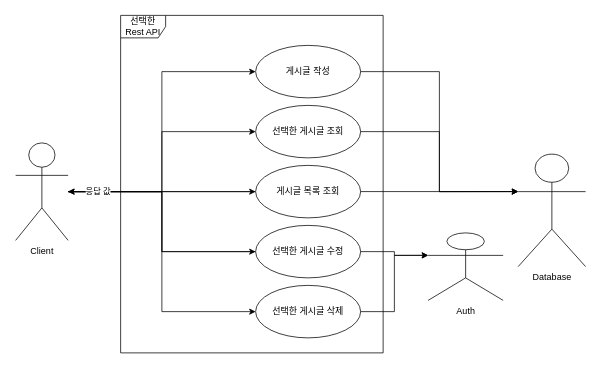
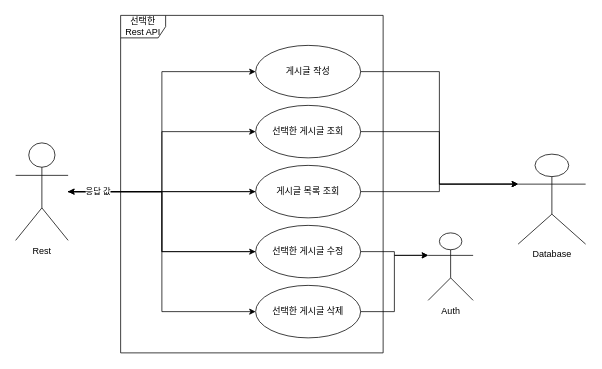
node "Database": size 68x113 -> 68x90
node "Client": label "Client" -> "Rest"
node "Auth": size 75x68 -> 45x68
